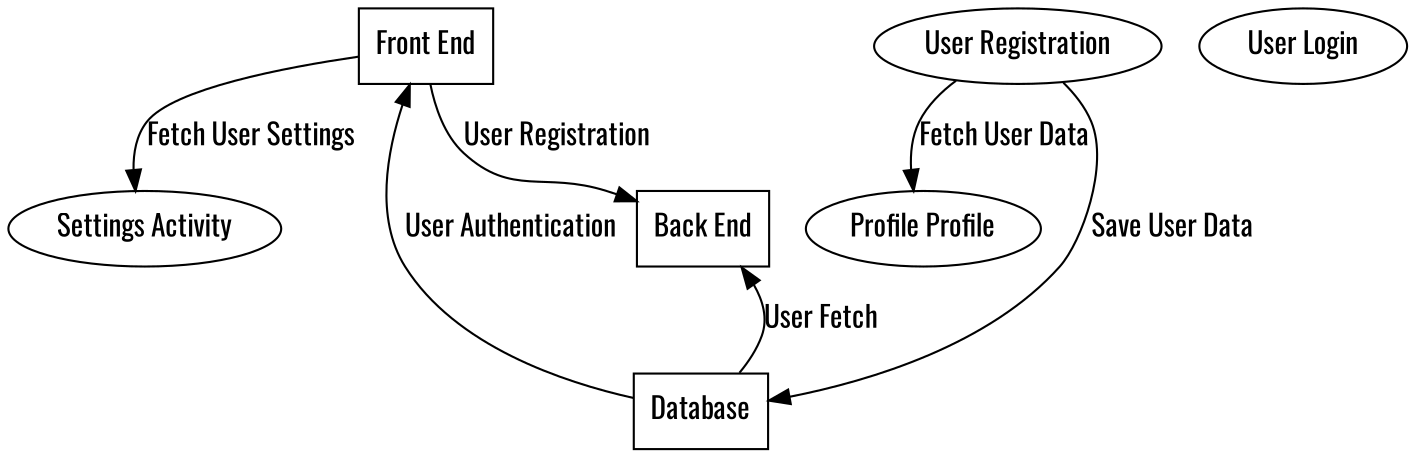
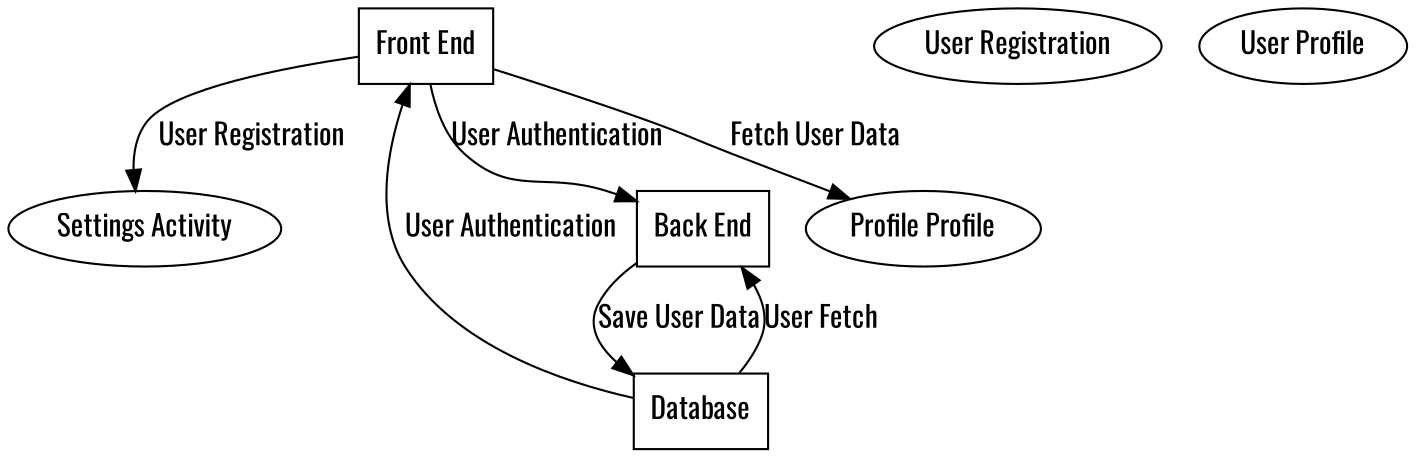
node "User Login": label "User Login" -> "User Profile"
edge "User Registration" -> "Profile Profile": now "Front End" -> "Profile Profile"
edge "Front End" -> "Settings Activity": label "Fetch User Settings" -> "User Registration"
edge "Front End" -> "Back End": label "User Registration" -> "User Authentication"
edge "User Registration" -> "Database": now "Back End" -> "Database"
